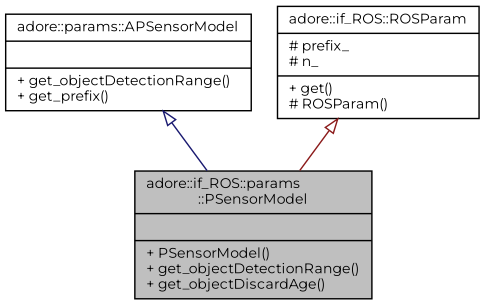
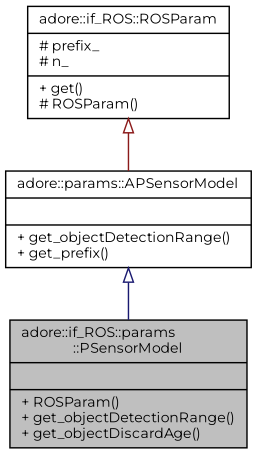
edge "adore::if_ROS::params" -> "adore::if_ROS::ROSParam": now "adore::params::APSensorModel" -> "adore::if_ROS::ROSParam"
node "adore::if_ROS::params": text "+ PSensorModel()" -> "+ ROSParam()"
